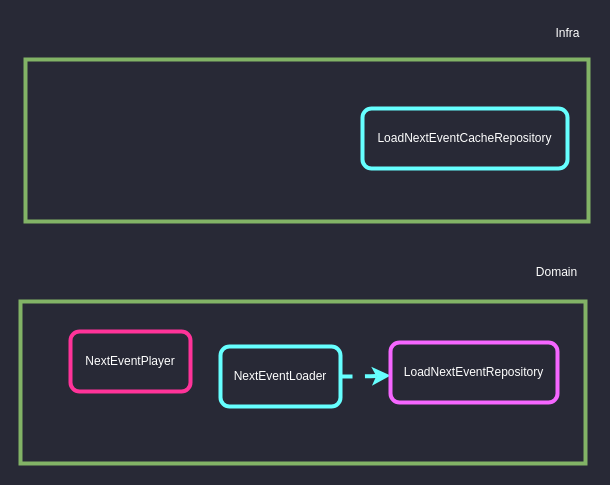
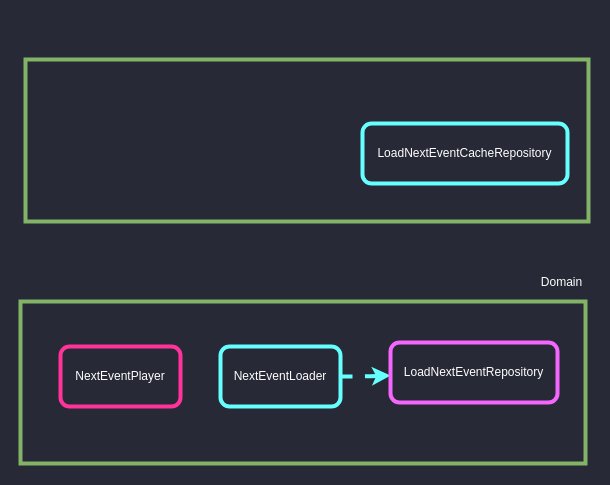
node "Infra": removed
node "LoadNextEventCacheRepository": moved (465, 139) -> (465, 154)
node "Domain": moved (556, 273) -> (561, 283)
node "NextEventPlayer": moved (131, 362) -> (121, 377)
